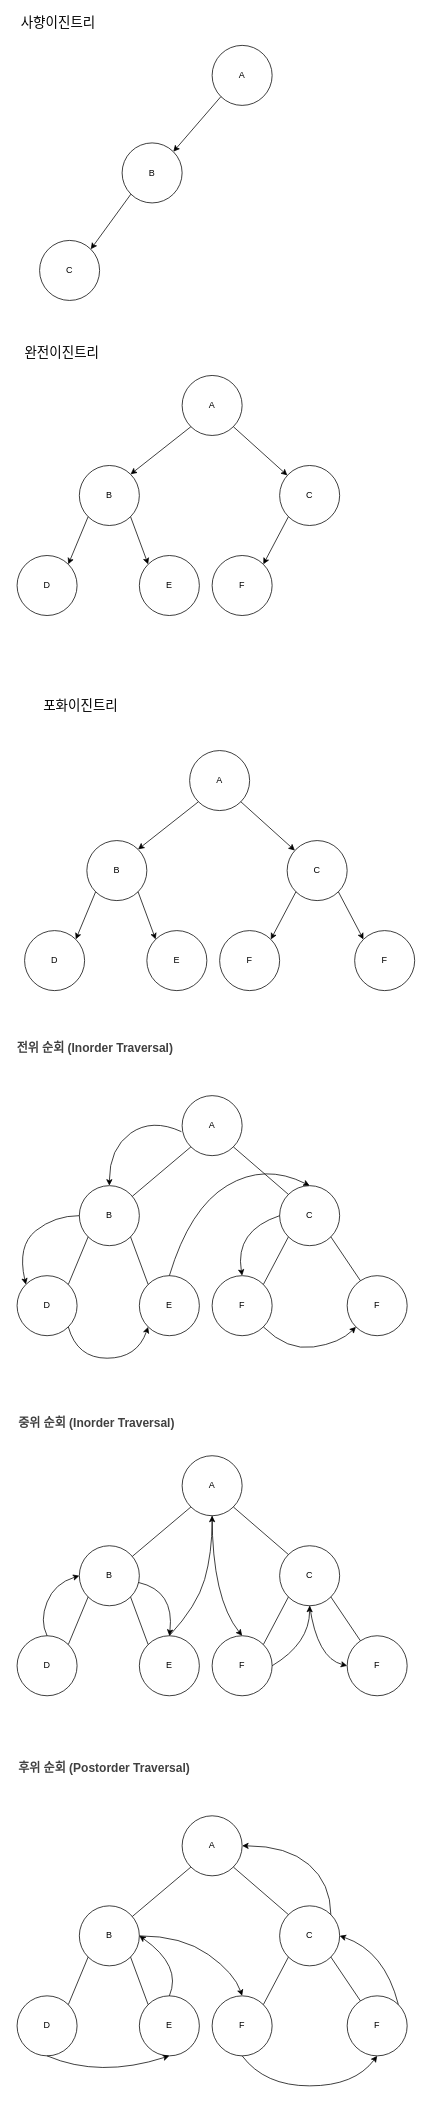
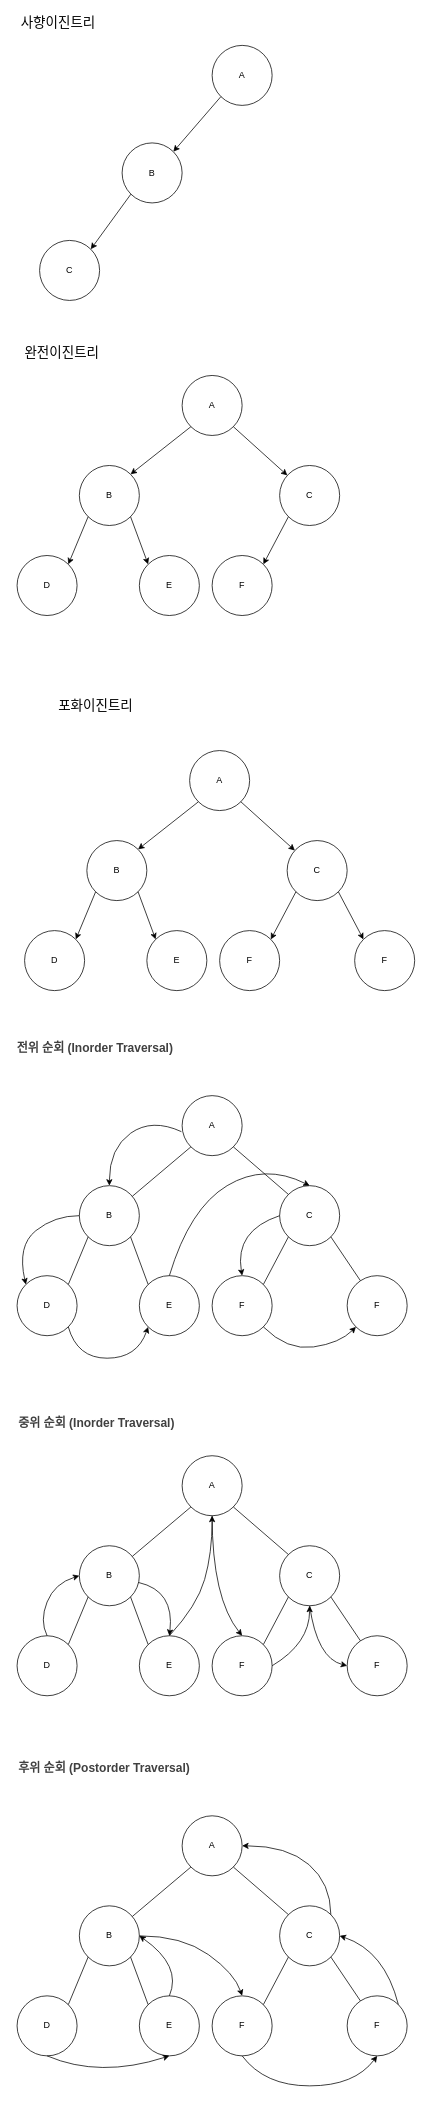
node "포화이진트리": moved (81, 705) -> (96, 705)
